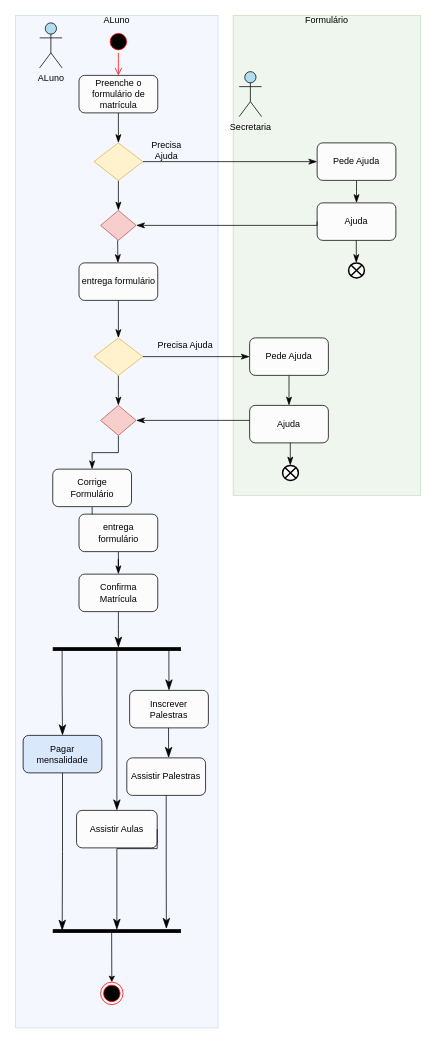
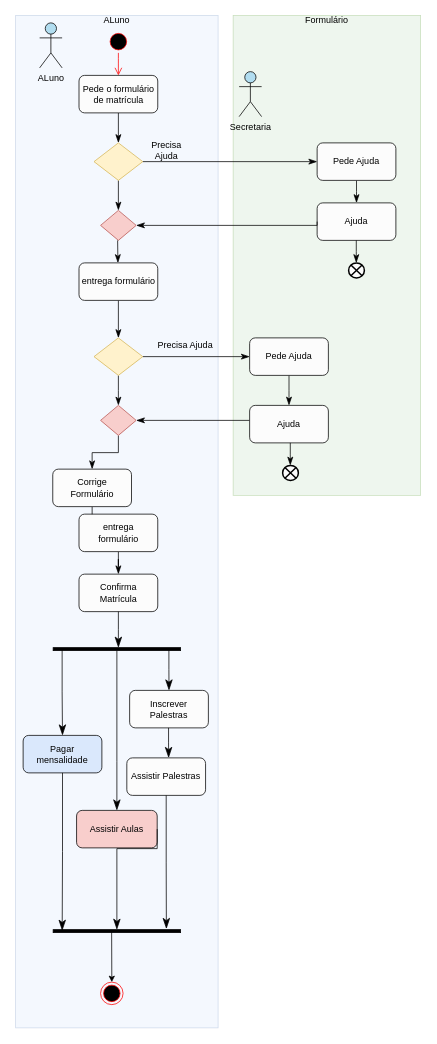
node "Preenche o formulário de matrícula": label "Preenche o formulário de matrícula" -> "Pede o formulário de matrícula"
node "Assistir Aulas": fillcolor #fcfcfc -> #f8cecc
